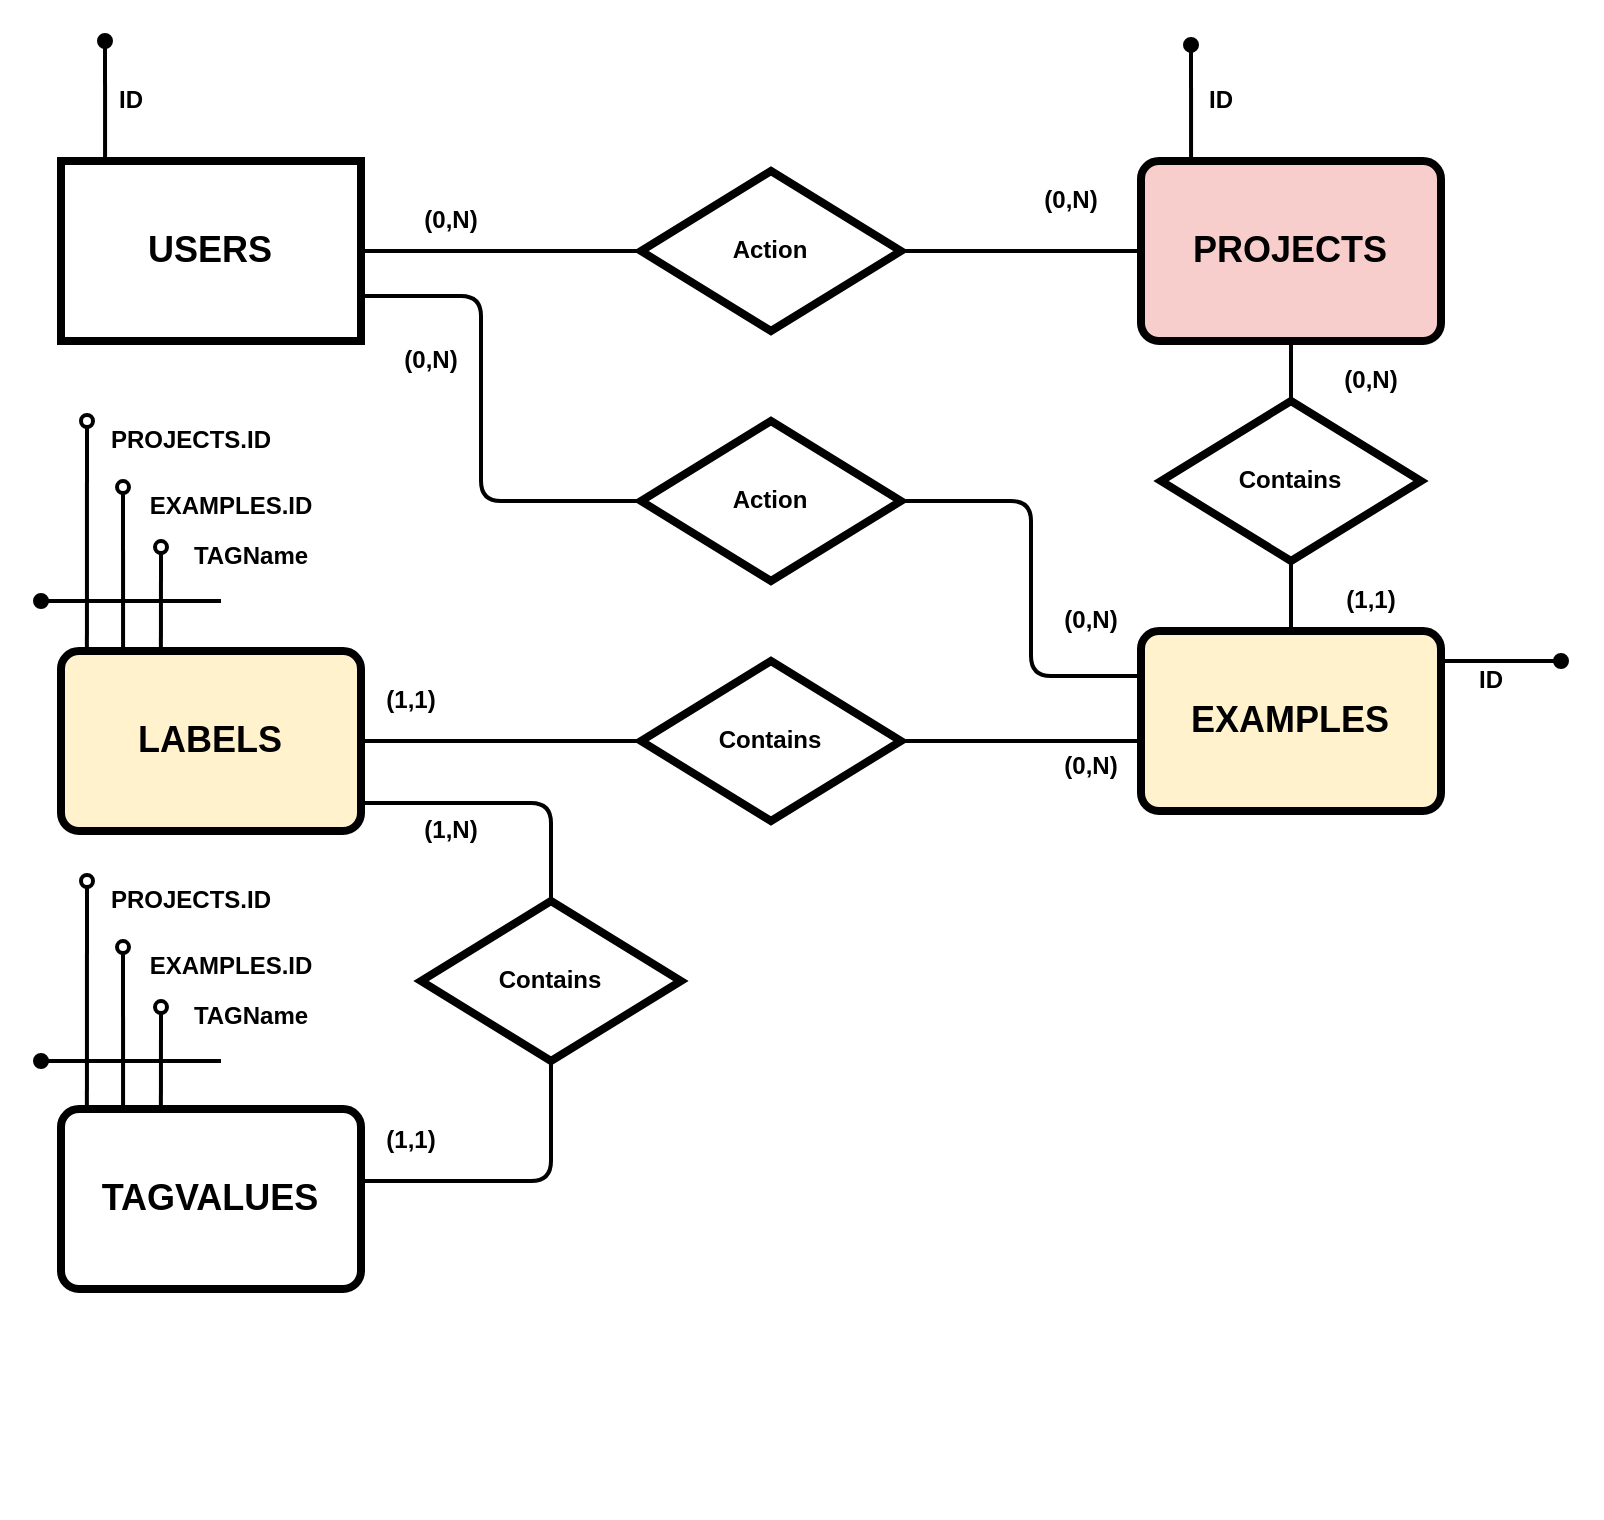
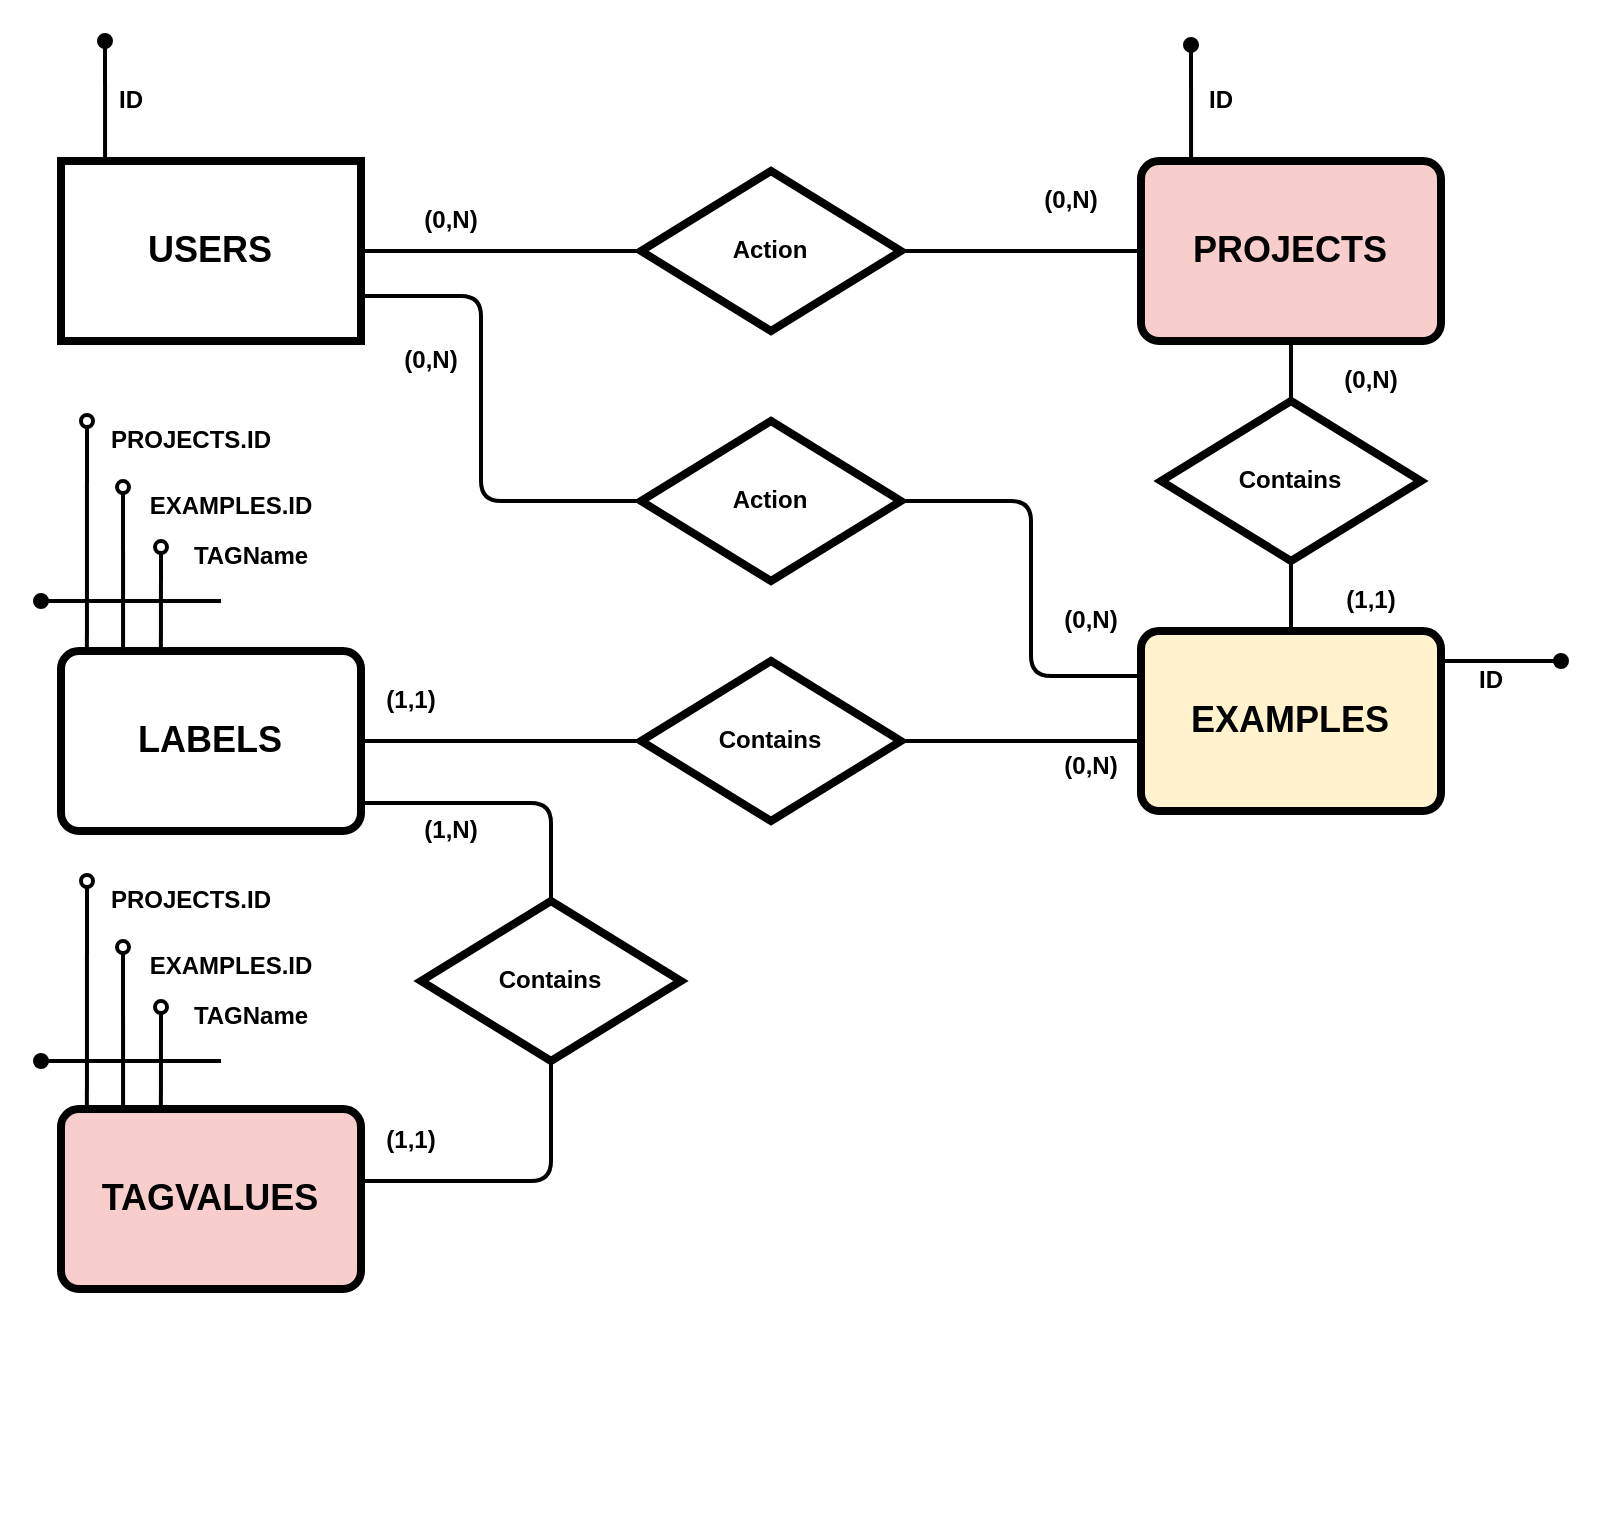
node "LABELS": fillcolor #fff2cc -> #ffffff
node "TAGVALUES": fillcolor #ffffff -> #f8cecc
